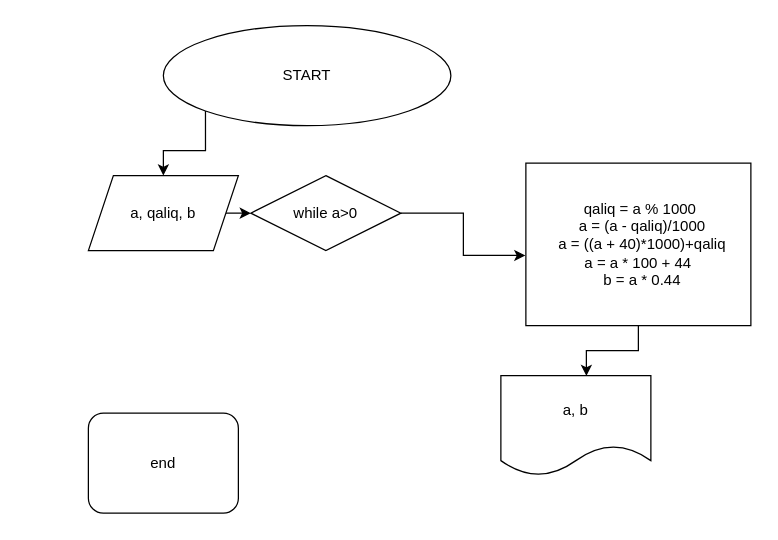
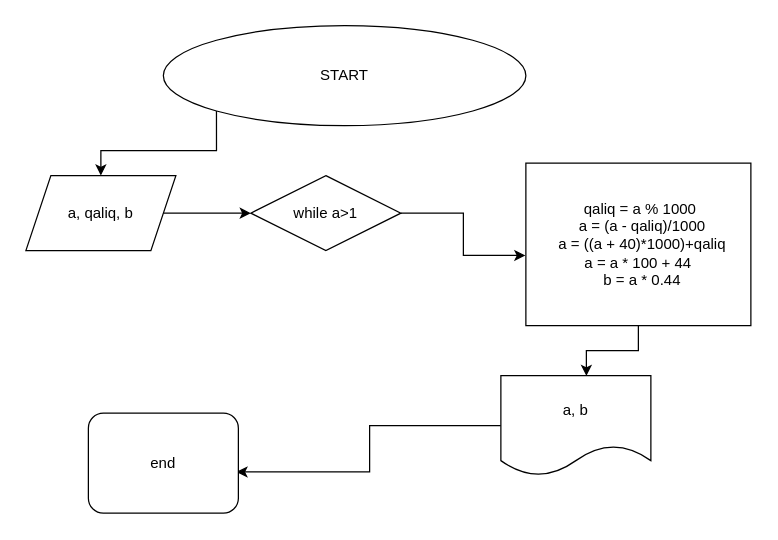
node "START": size 288x100 -> 363x100
node "a, qaliq, b": moved (163, 213) -> (101, 213)
node "while a>0": label "while a>0" -> "while a>1"
edge "a, b" -> "end": added
